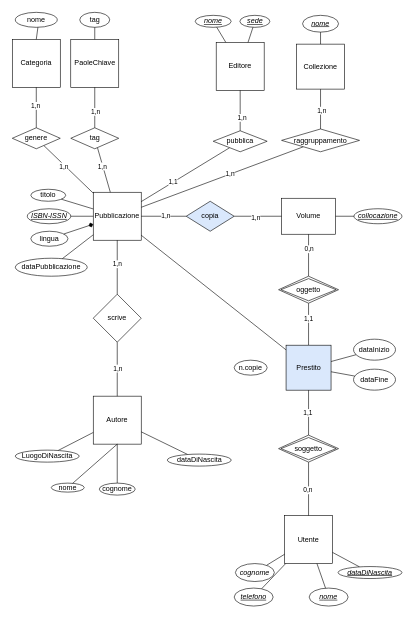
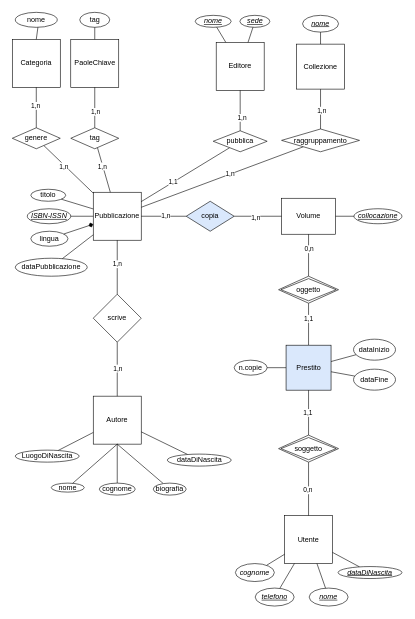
edge "Pubblicazione" -- "Prestito": now "n.copie" -- "Prestito"
edge "Autore" -- "biografia": added
node "biografia": added
node "telefono": moved (254, 597) -> (275, 597)
